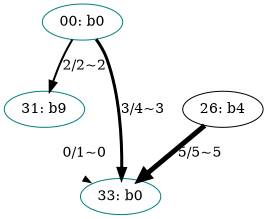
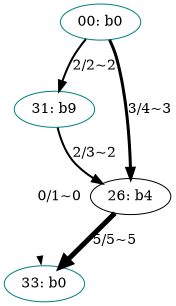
edge "00: b0" -> "33: b0": now "00: b0" -> "26: b4"
edge "31: b9" -> "26: b4": added, label "2/3~2"
